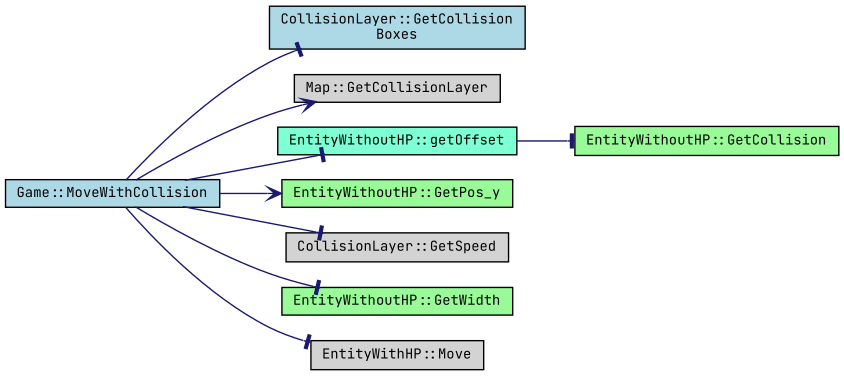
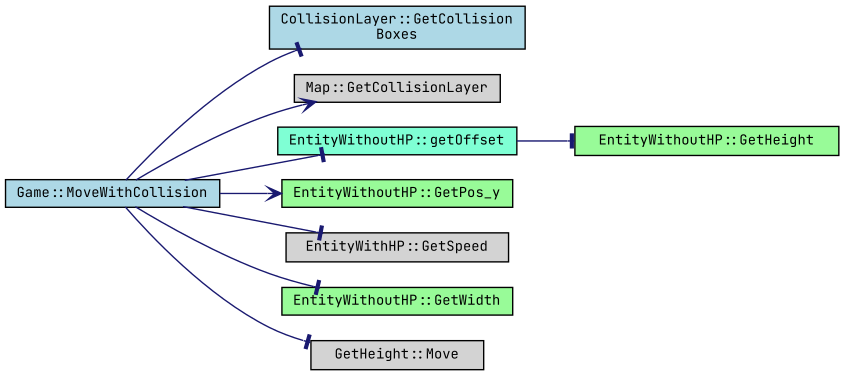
node "EntityWithoutHP::GetCollision": label "EntityWithoutHP::GetCollision" -> "EntityWithoutHP::GetHeight"
node "CollisionLayer::GetSpeed": label "CollisionLayer::GetSpeed" -> "EntityWithHP::GetSpeed"
node "EntityWithHP::Move": label "EntityWithHP::Move" -> "GetHeight::Move"
